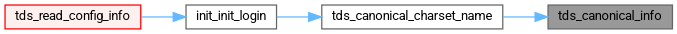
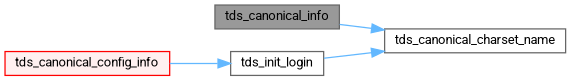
node "tds_read_config_info": label "tds_read_config_info" -> "tds_canonical_config_info"
node "init_init_login": label "init_init_login" -> "tds_init_login"
edge "tds_canonical_charset_name" -> "tds_canonical_info": reversed
